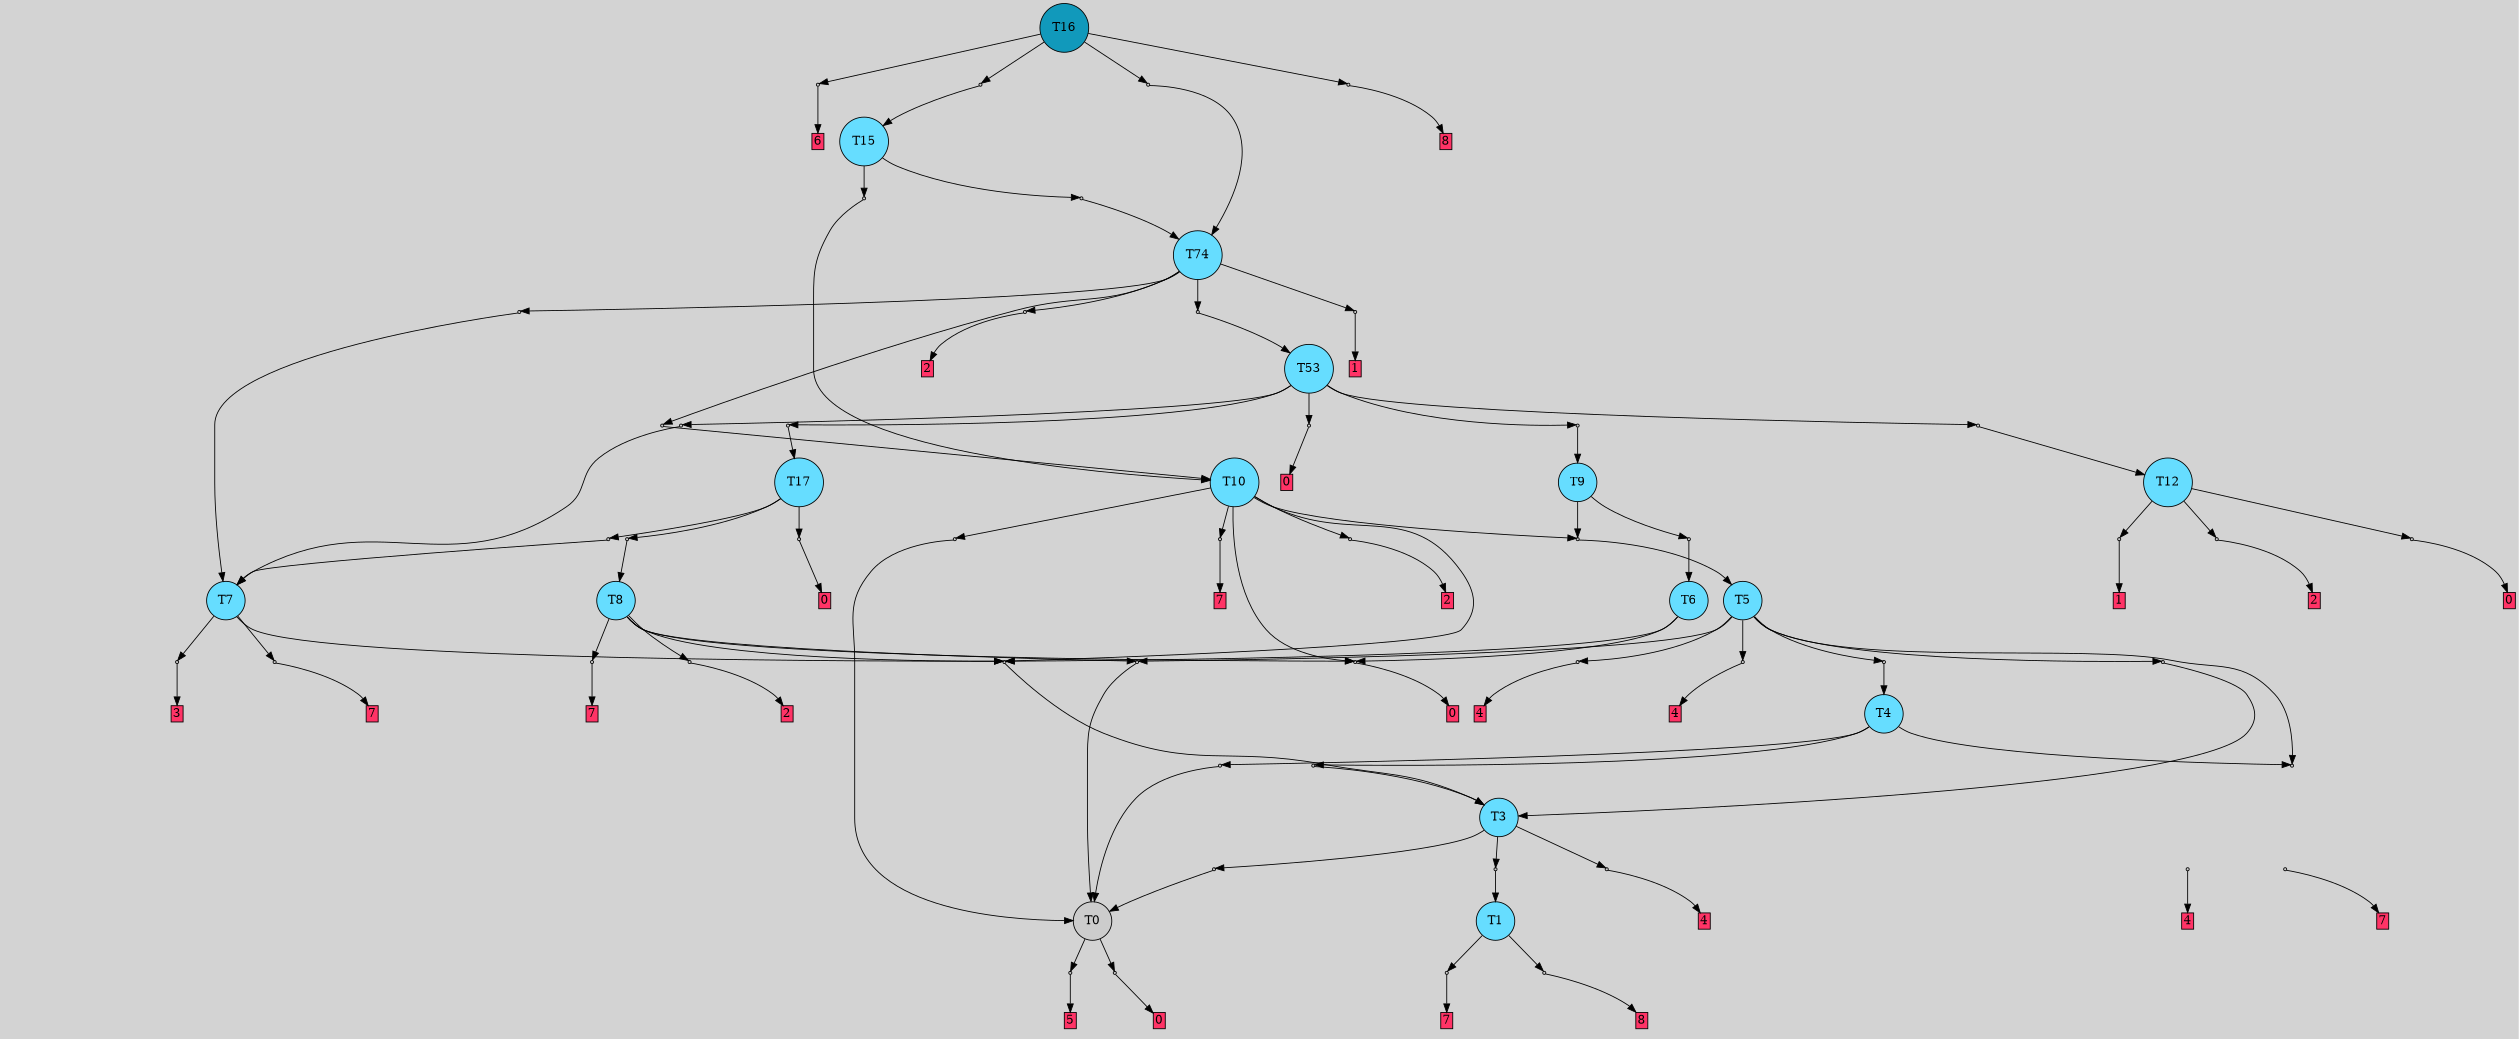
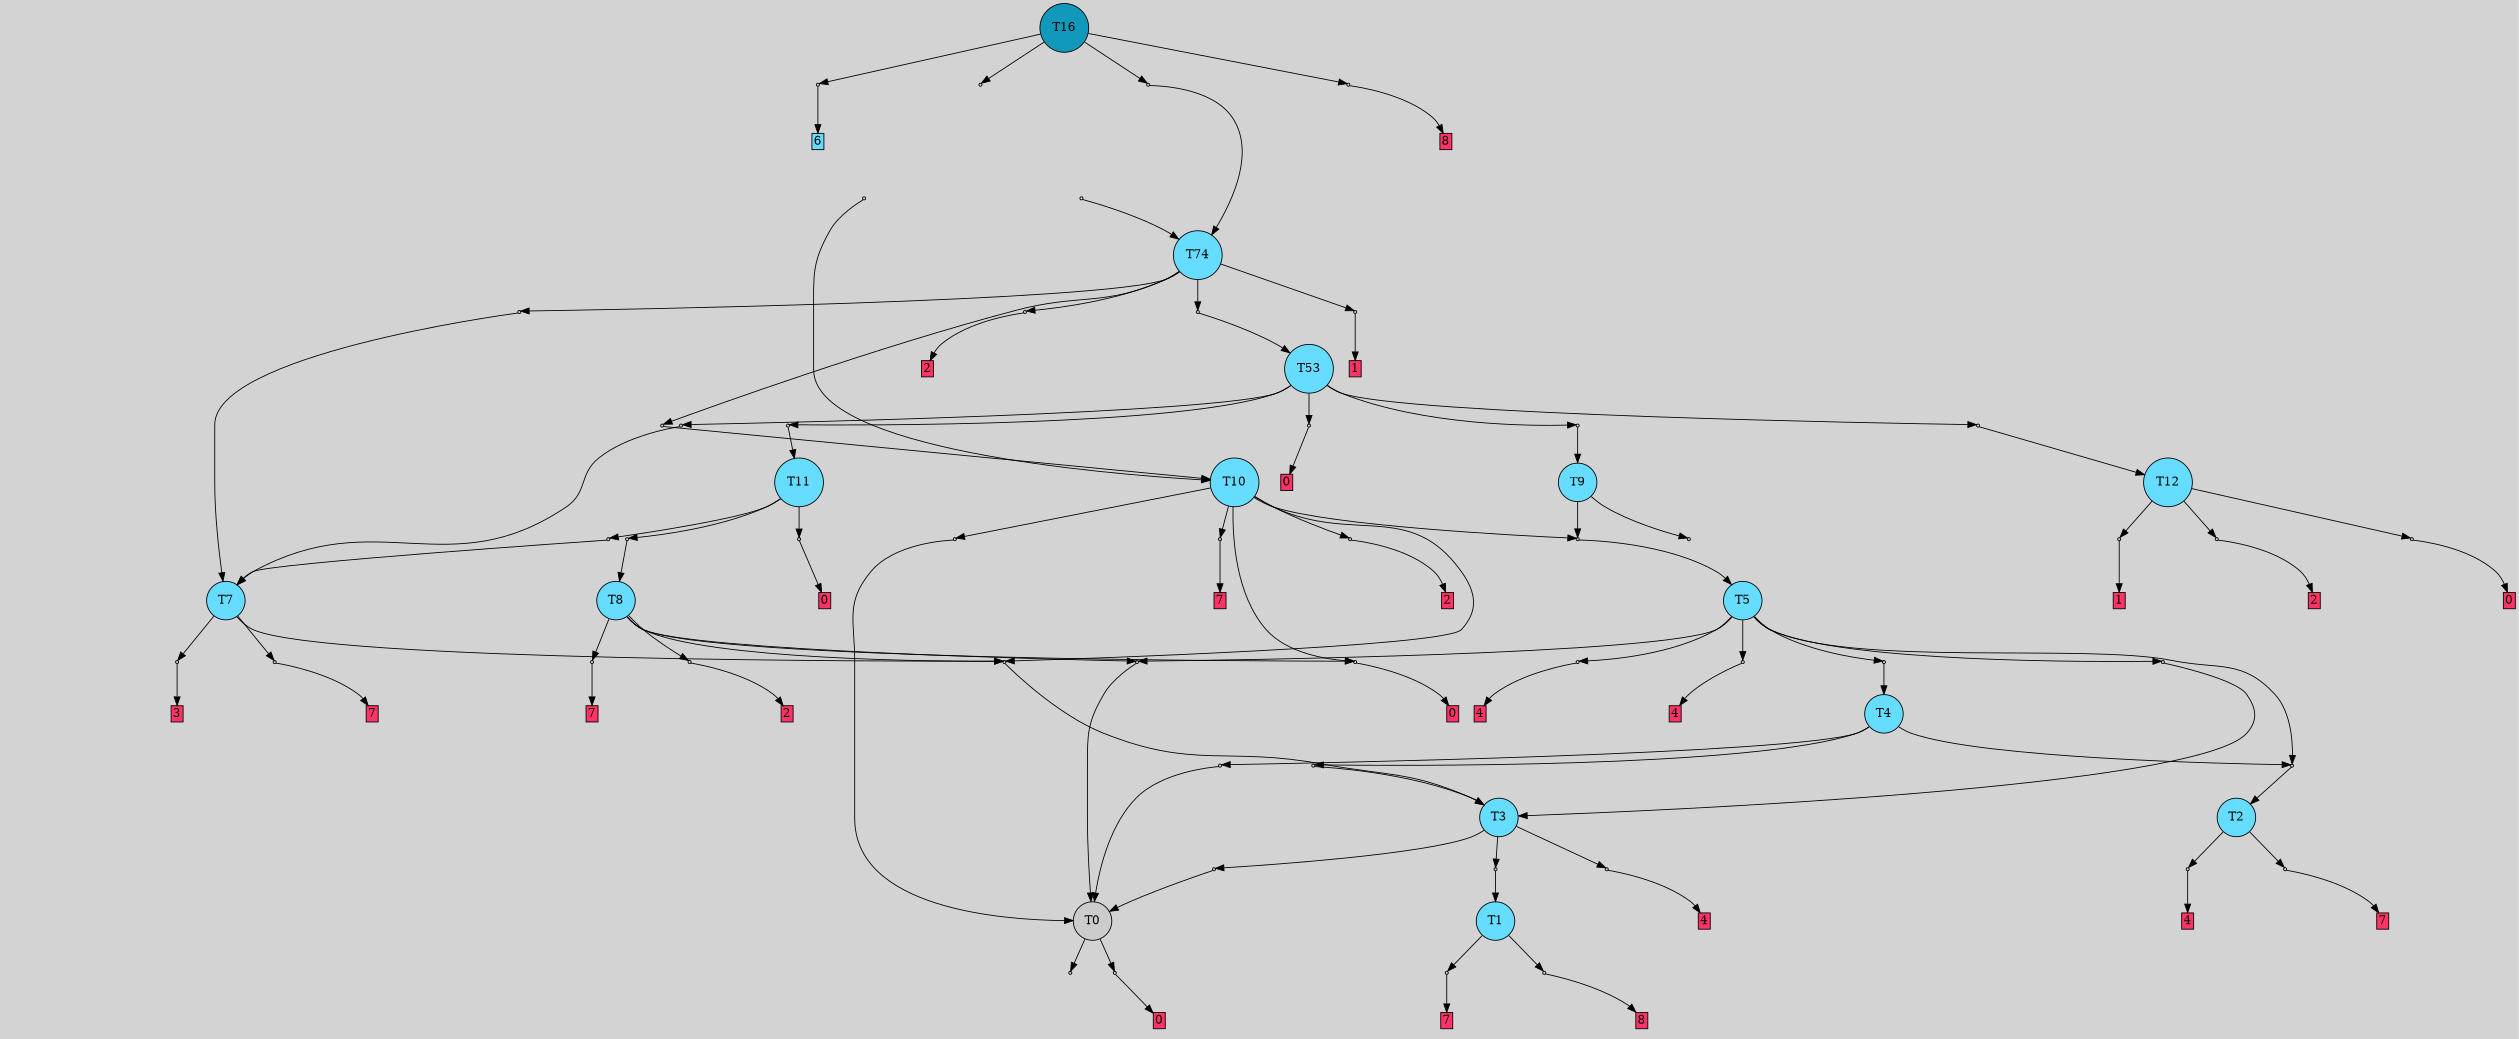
node "6": fillcolor #ff3366 -> #66ddff
node "T15": removed
node "T17": label "T17" -> "T11"
node "T6": removed
node "T2": added
node "5": removed
